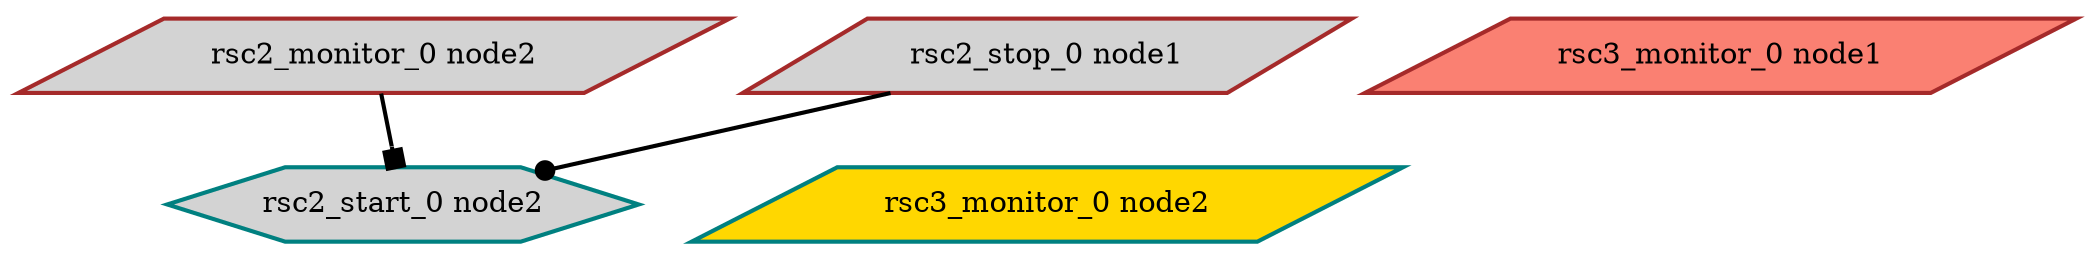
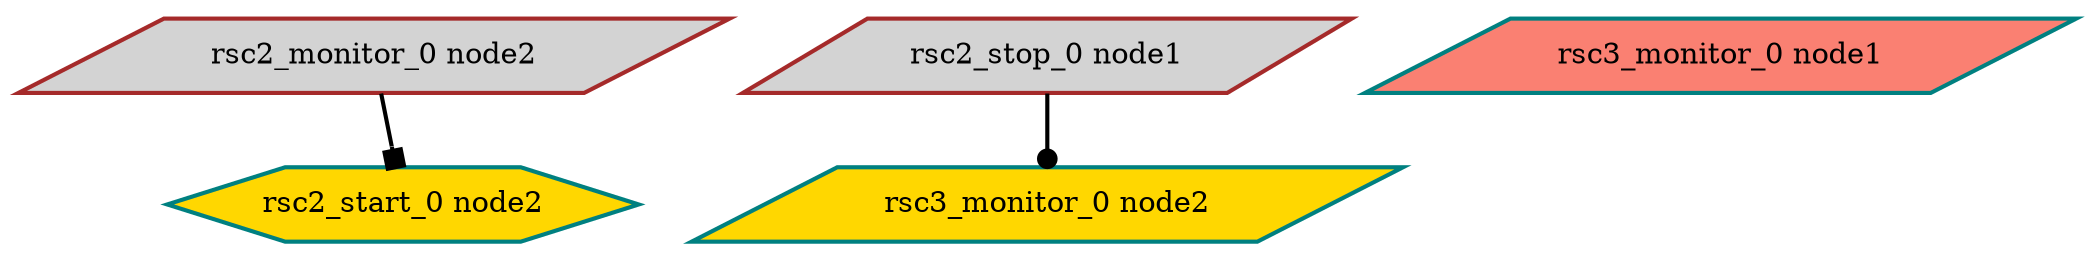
node "rsc3_monitor_0 node1": color brown -> teal
edge "rsc2_stop_0 node1" -> "rsc2_start_0 node2": now "rsc2_stop_0 node1" -> "rsc3_monitor_0 node2"
node "rsc2_start_0 node2": fillcolor lightgrey -> gold
